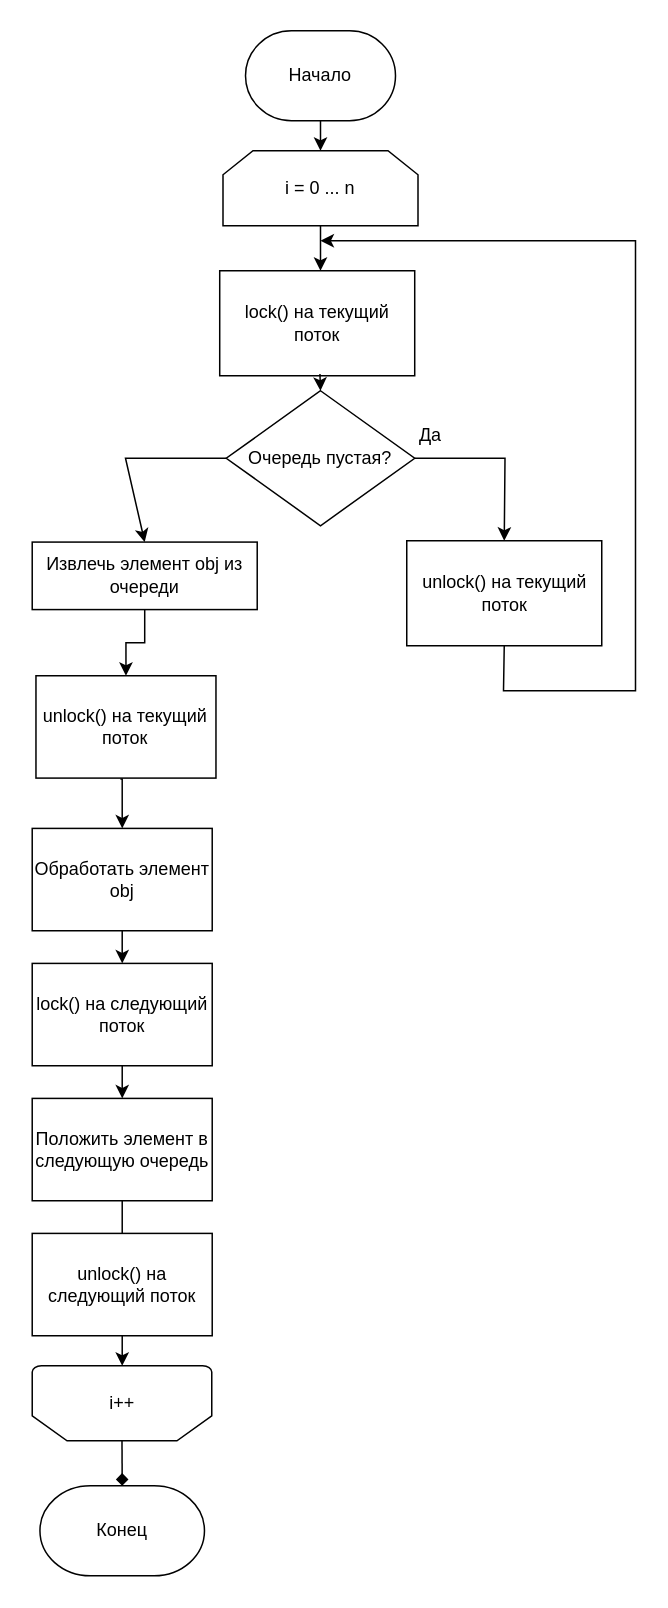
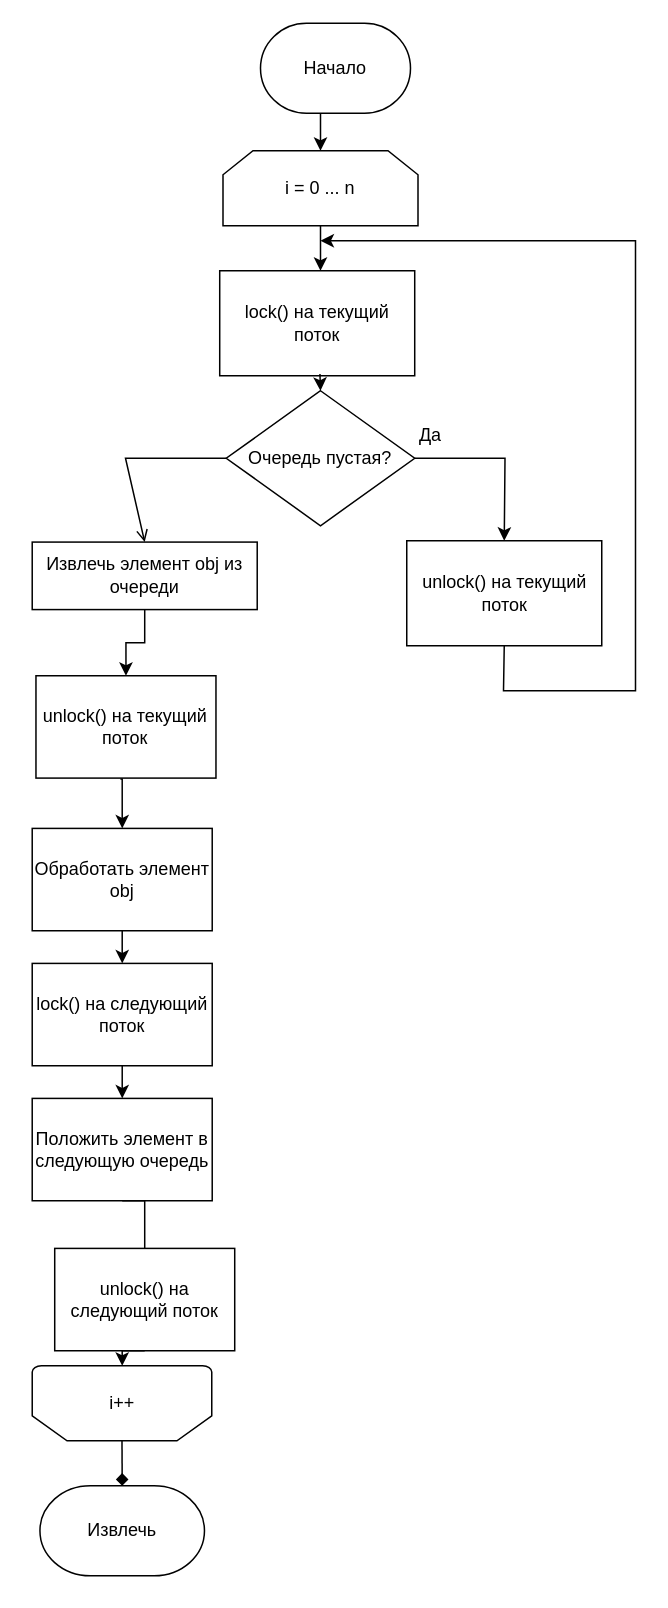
node "Начало": moved (320, 76) -> (335, 68)
edge "Очередь пустая?" -> "Извлечь элемент obj из очереди": arrowhead classic -> open
node "unlock() на следующий поток": moved (122, 1285) -> (144, 1300)
node "Конец": label "Конец" -> "Извлечь"
